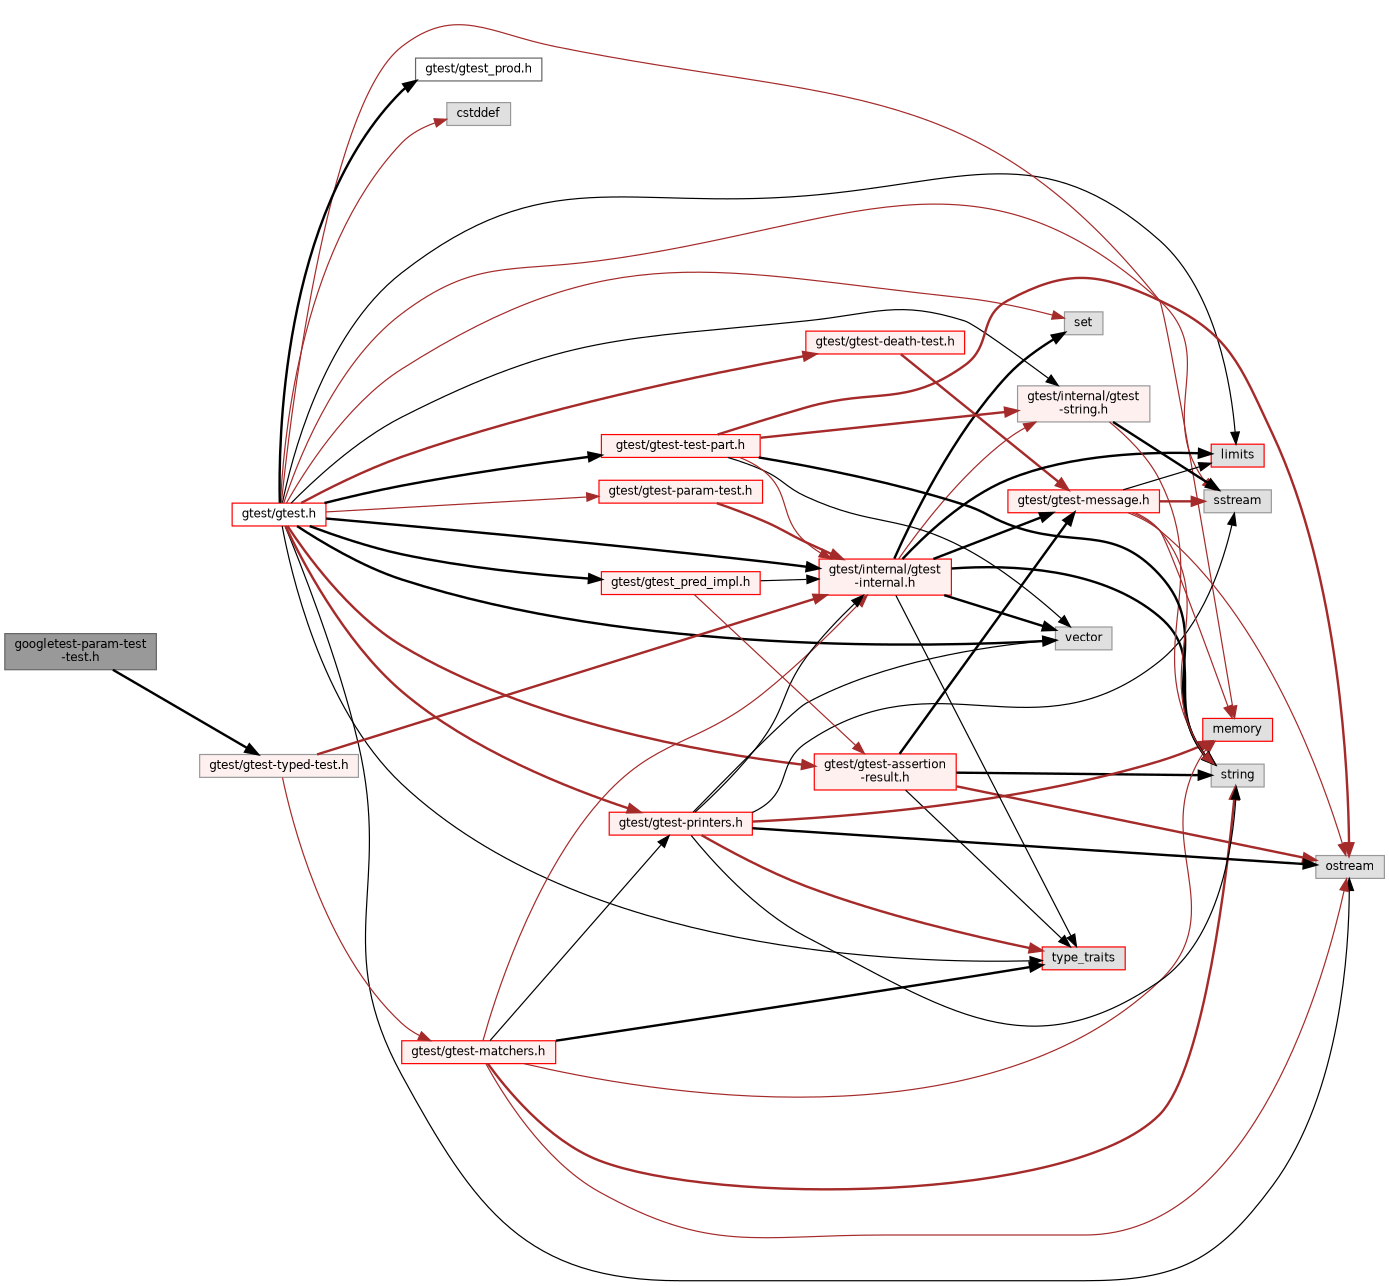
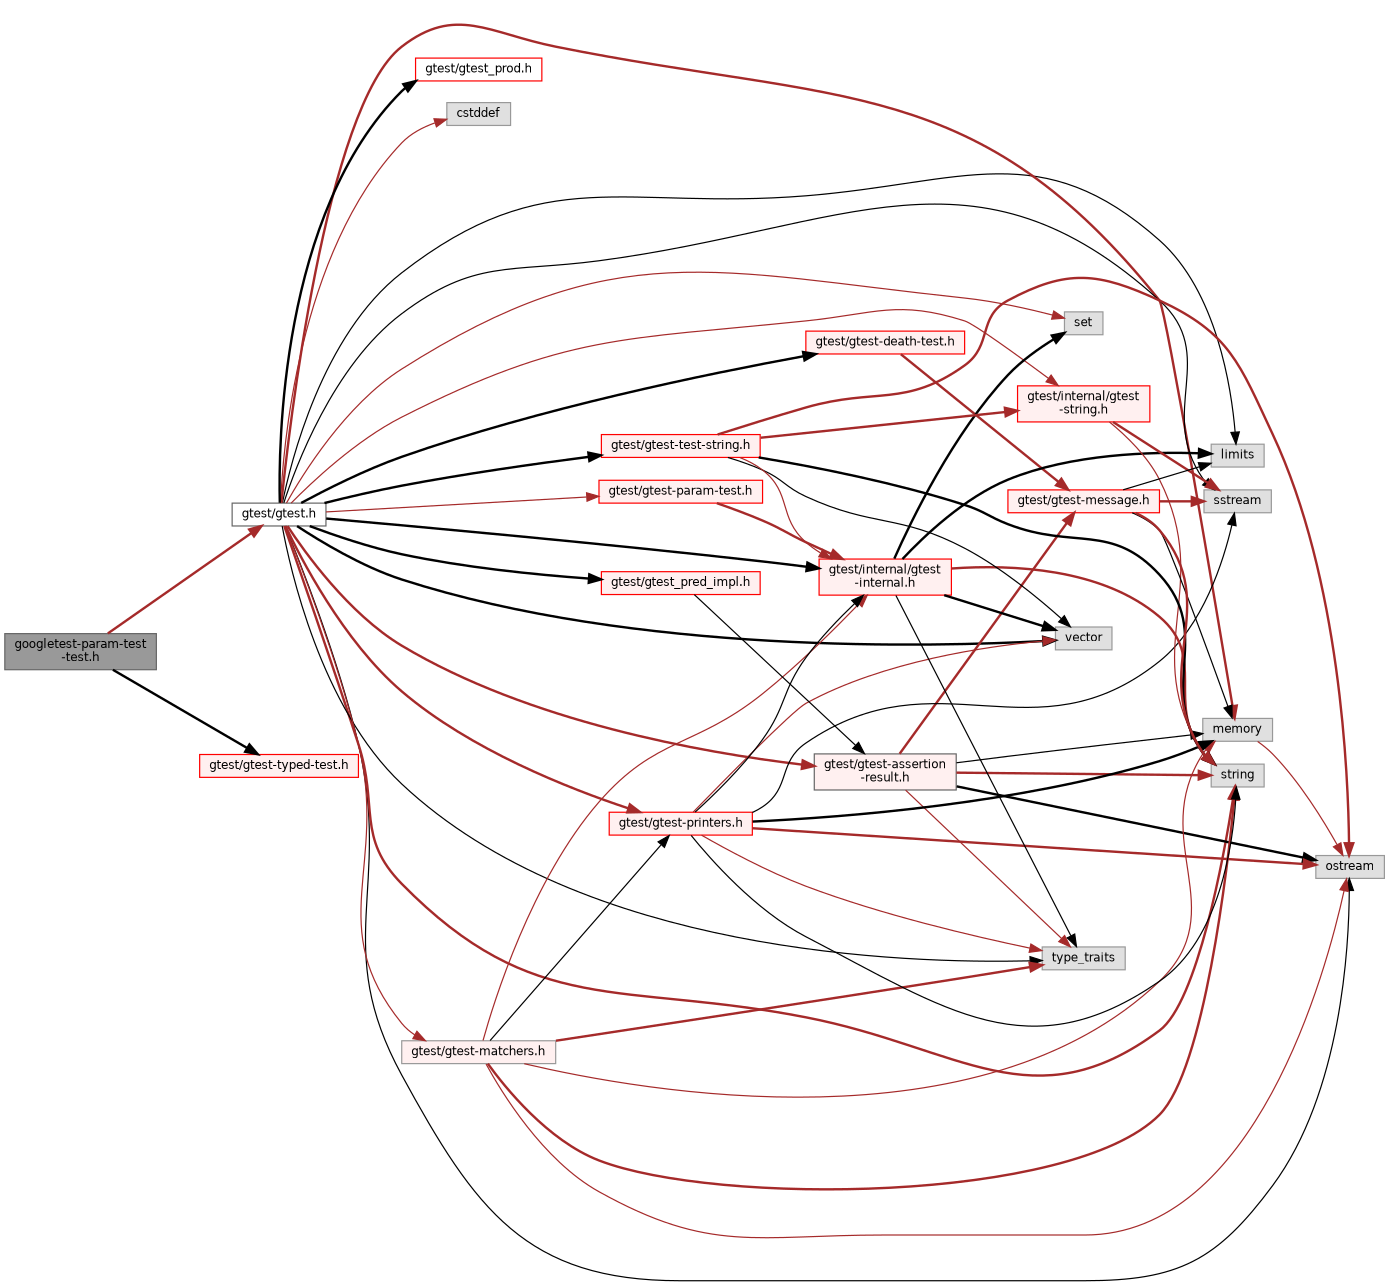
node "gtest/gtest_prod.h": color grey40 -> red
edge "gtest/gtest.h" -> "memory": style solid -> bold
edge "gtest/gtest.h" -> "sstream": color brown -> black
edge "gtest/gtest.h" -> "gtest/internal/gtest -string.h": color black -> brown
node "gtest/internal/gtest -string.h": color grey60 -> red
edge "gtest/gtest.h" -> "gtest/gtest-death-test.h": color brown -> black
edge "gtest/internal/gtest -string.h" -> "sstream": color black -> brown
node "gtest/gtest-test-part.h": label "gtest/gtest-test-part.h" -> "gtest/gtest-test-string.h"
node "limits": color red -> grey60
edge "gtest/internal/gtest -internal.h" -> "gtest/internal/gtest -string.h": removed
node "gtest/gtest.h": color red -> grey40
edge "gtest/internal/gtest -internal.h" -> "gtest/gtest-message.h": removed
edge "gtest/gtest_pred_impl.h" -> "gtest/internal/gtest -internal.h": removed
edge "googletest-param-test -test.h" -> "gtest/gtest.h": added
edge "gtest/internal/gtest -internal.h" -> "string": color black -> brown
edge "gtest/gtest-message.h" -> "string": style solid -> bold
edge "gtest/gtest-message.h" -> "memory": color brown -> black
edge "gtest/gtest-assertion -result.h" -> "gtest/gtest-message.h": color black -> brown
edge "gtest/gtest-message.h" -> "ostream": now "memory" -> "ostream"
edge "gtest/gtest_pred_impl.h" -> "gtest/gtest-assertion -result.h": color brown -> black
edge "gtest/gtest-typed-test.h" -> "gtest/internal/gtest -internal.h": removed
edge "gtest/gtest-printers.h" -> "vector": color black -> brown
node "memory": color red -> grey60
edge "gtest/gtest-assertion -result.h" -> "memory": added
node "gtest/gtest-typed-test.h": color grey60 -> red
node "gtest/gtest-assertion -result.h": color red -> grey40
edge "gtest/gtest-assertion -result.h" -> "string": color black -> brown
edge "gtest/gtest-printers.h" -> "memory": color brown -> black
edge "gtest/gtest-assertion -result.h" -> "ostream": color brown -> black
edge "gtest/gtest-printers.h" -> "ostream": color black -> brown
edge "gtest/gtest-assertion -result.h" -> "type_traits": color black -> brown
edge "gtest/gtest-printers.h" -> "type_traits": style bold -> solid
edge "gtest/gtest-typed-test.h" -> "gtest/gtest-matchers.h": now "gtest/gtest.h" -> "gtest/gtest-matchers.h"
node "type_traits": color red -> grey60
edge "gtest/gtest.h" -> "string": added
edge "gtest/gtest-matchers.h" -> "type_traits": color black -> brown
node "gtest/gtest-matchers.h": color red -> grey60
